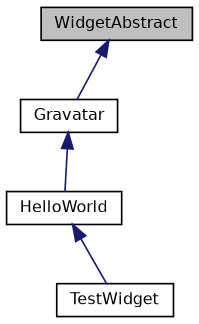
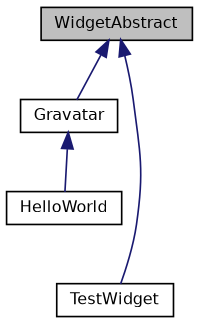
edge "TestWidget" -> "HelloWorld": now "TestWidget" -> "WidgetAbstract"
